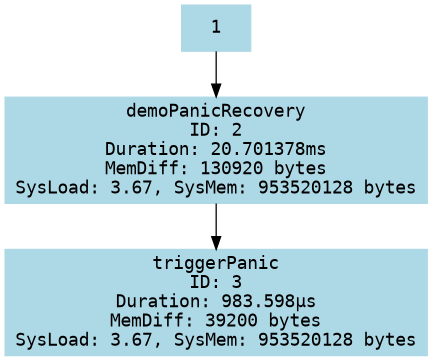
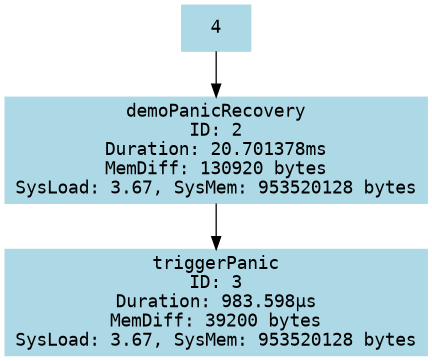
node "1": label "1" -> "4"
